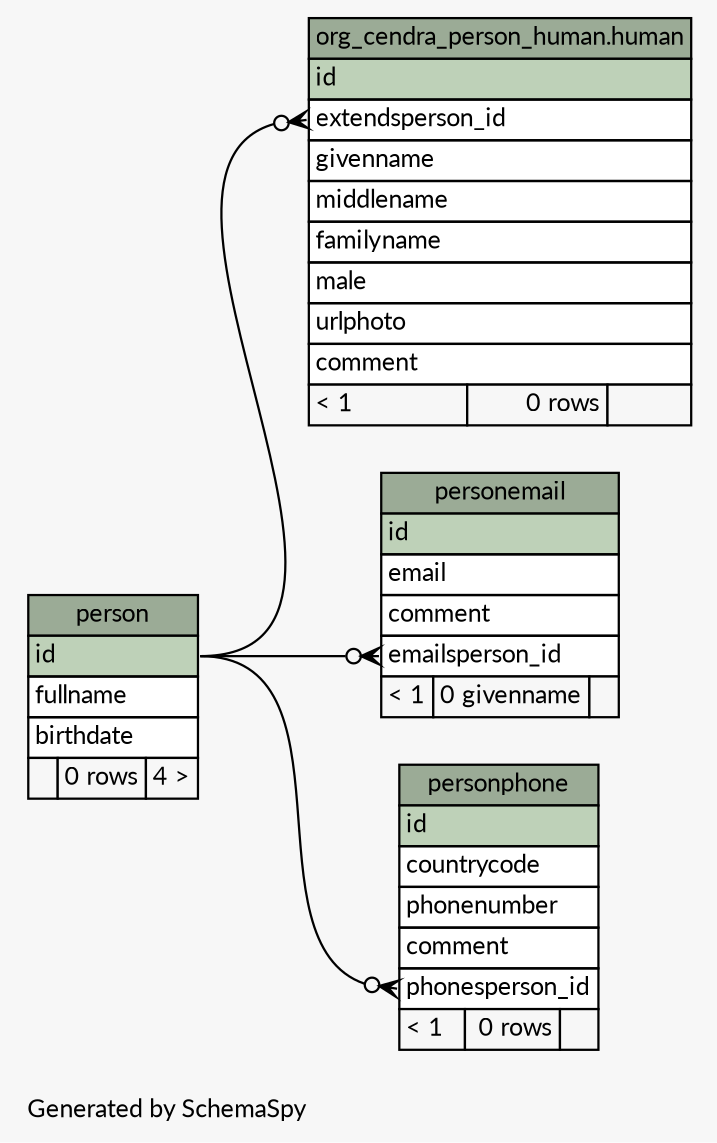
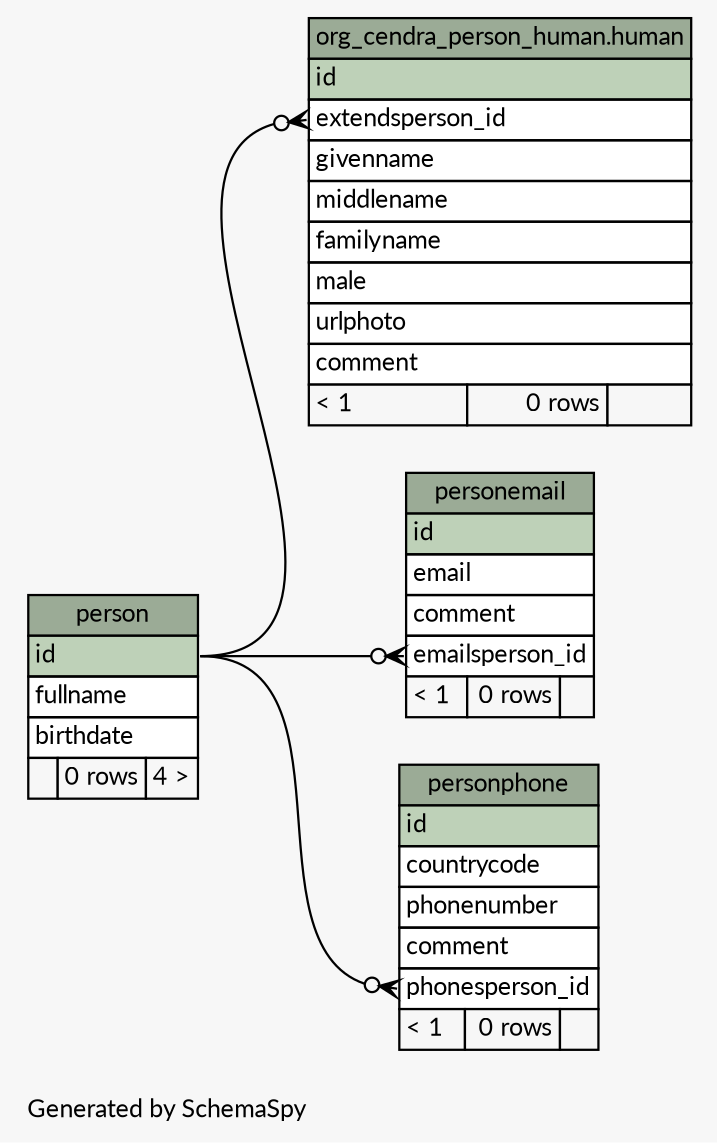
node "personemail": text "0 givenname" -> "0 rows"
